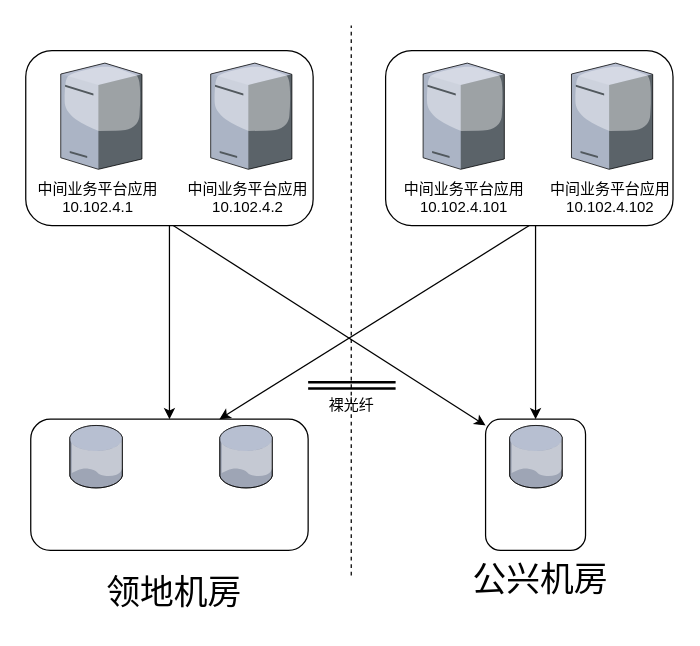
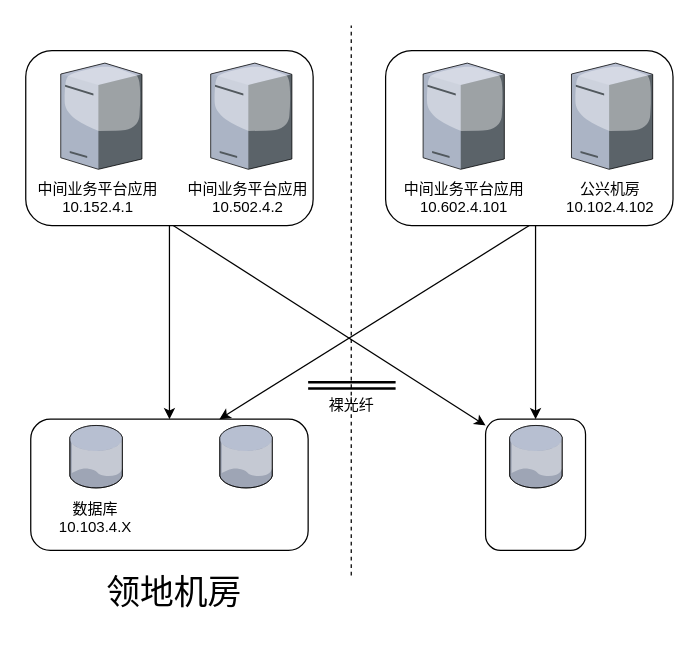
node "中间业务平台应用 10.102.4.1": label "中间业务平台应用 10.102.4.1" -> "中间业务平台应用 10.152.4.1"
node "中间业务平台应用 10.102.4.2": label "中间业务平台应用 10.102.4.2" -> "中间业务平台应用 10.502.4.2"
node "中间业务平台应用 10.102.4.101": label "中间业务平台应用 10.102.4.101" -> "中间业务平台应用 10.602.4.101"
node "中间业务平台应用 10.102.4.102": label "中间业务平台应用 10.102.4.102" -> "公兴机房 10.102.4.102"
node "数据库 10.103.4.X": added
node "公兴机房": removed
